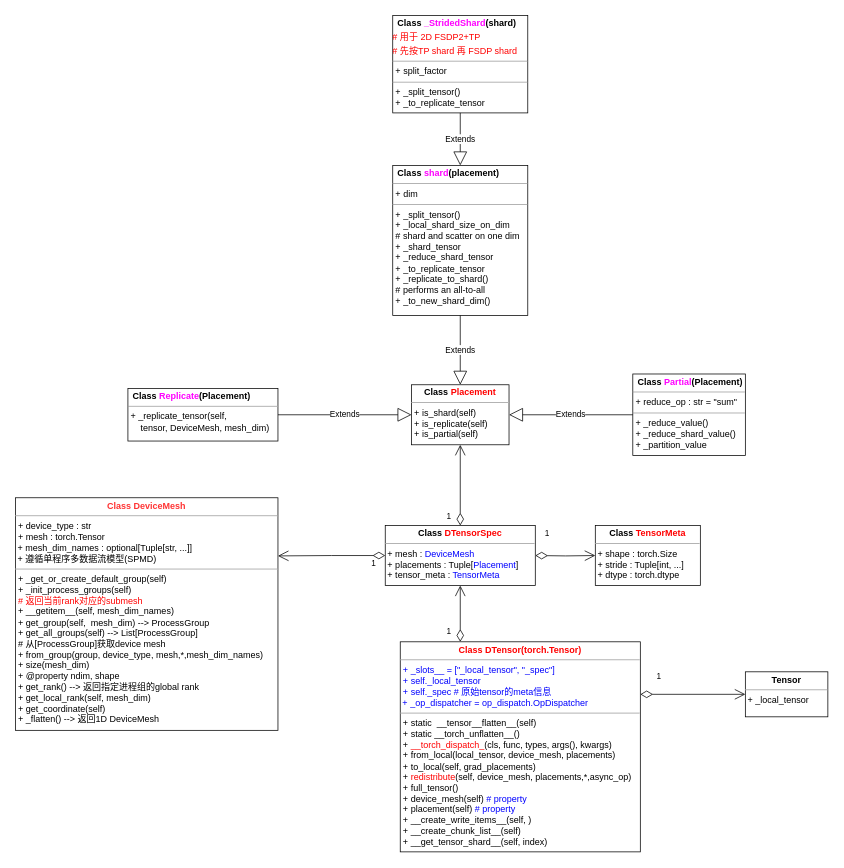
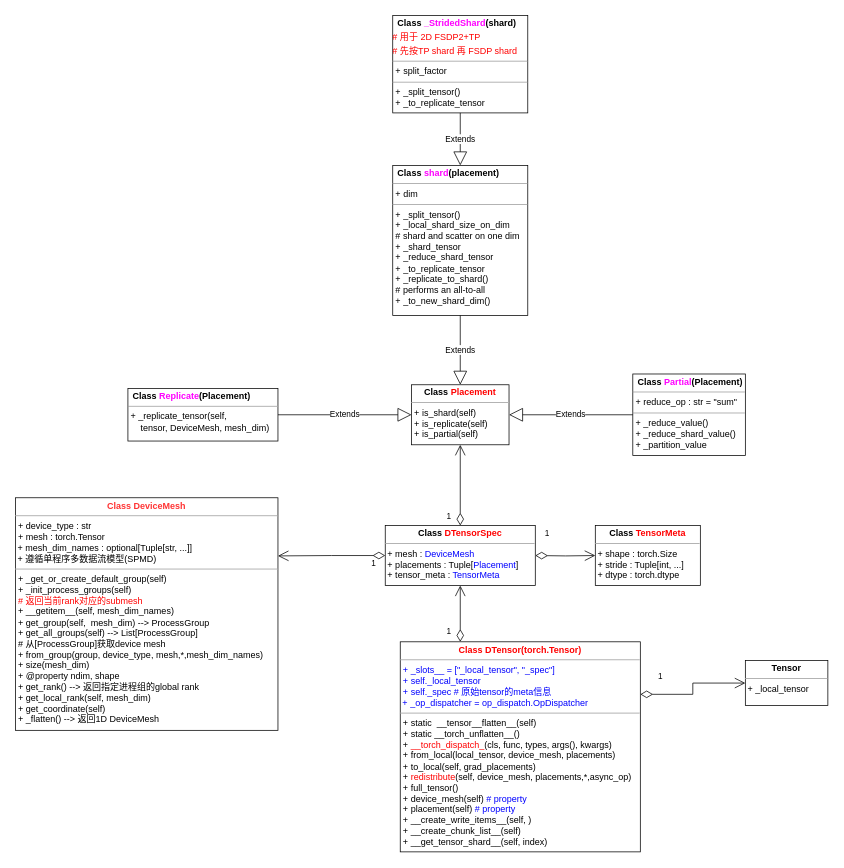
node "Tensor + _local_tensor": moved (786, 694) -> (786, 683)
